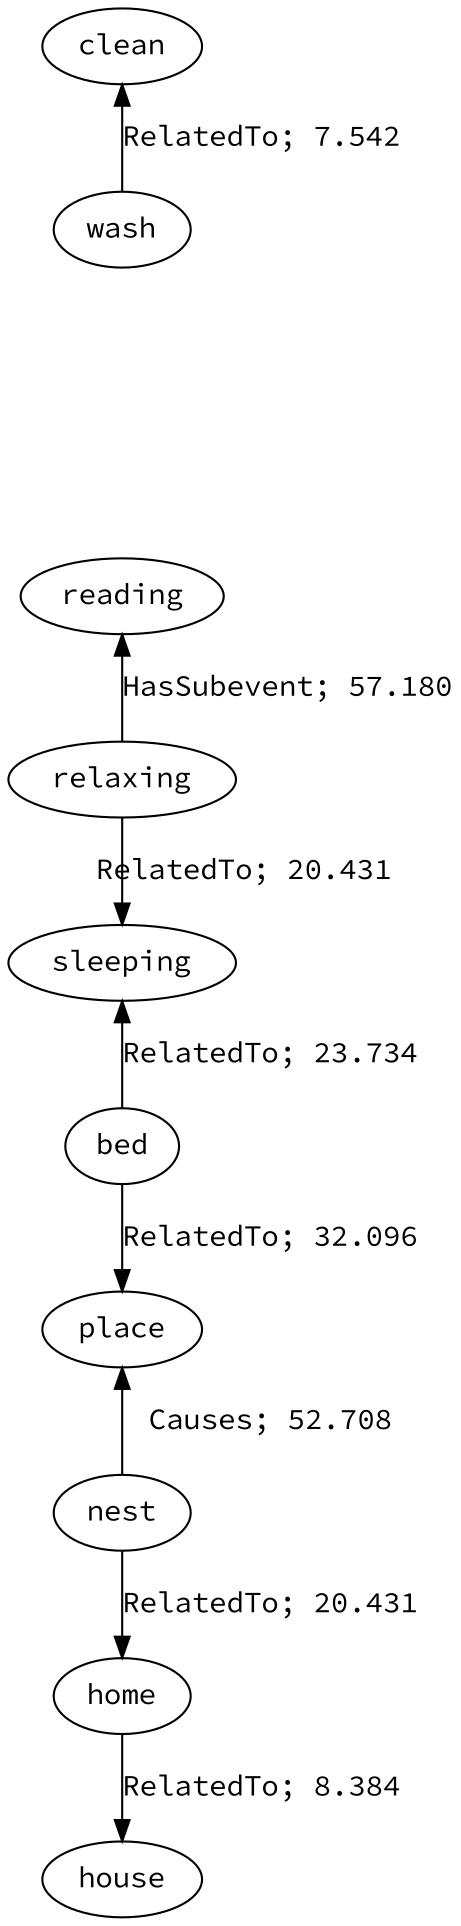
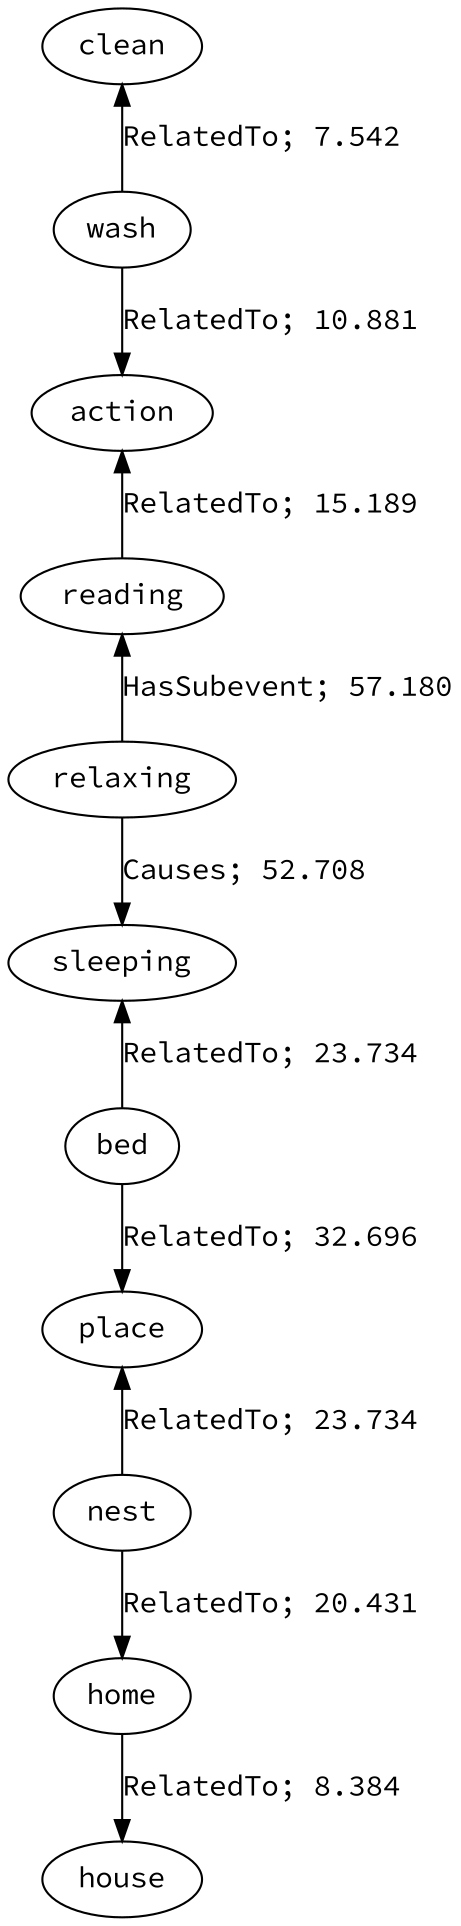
node "action": added
edge "relaxing" -> "sleeping": label "RelatedTo; 20.431" -> "Causes; 52.708"
edge "bed" -> "place": label "RelatedTo; 32.096" -> "RelatedTo; 32.696"
edge "nest" -> "place": label "Causes; 52.708" -> "RelatedTo; 23.734"
